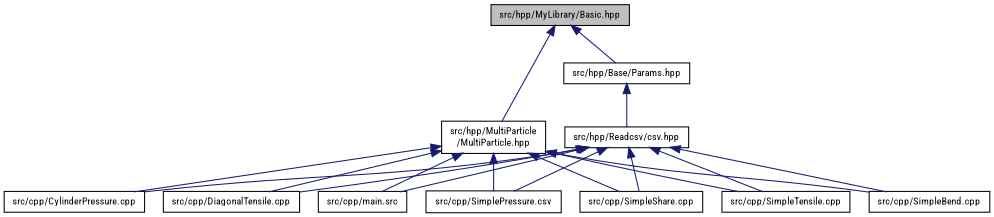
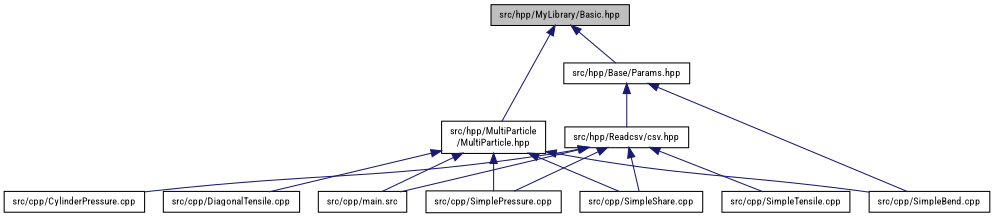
edge "src/cpp/CylinderPressure.cpp" -> "src/hpp/MultiParticle /MultiParticle.hpp": removed
edge "src/cpp/SimpleBend.cpp" -> "src/hpp/Readcsv/csv.hpp": now "src/cpp/SimpleBend.cpp" -> "src/hpp/Base/Params.hpp"
edge "src/cpp/SimpleTensile.cpp" -> "src/hpp/MultiParticle /MultiParticle.hpp": removed
edge "src/cpp/DiagonalTensile.cpp" -> "src/hpp/Readcsv/csv.hpp": removed
node "src/cpp/SimplePressure.csv": label "src/cpp/SimplePressure.csv" -> "src/cpp/SimplePressure.cpp"
